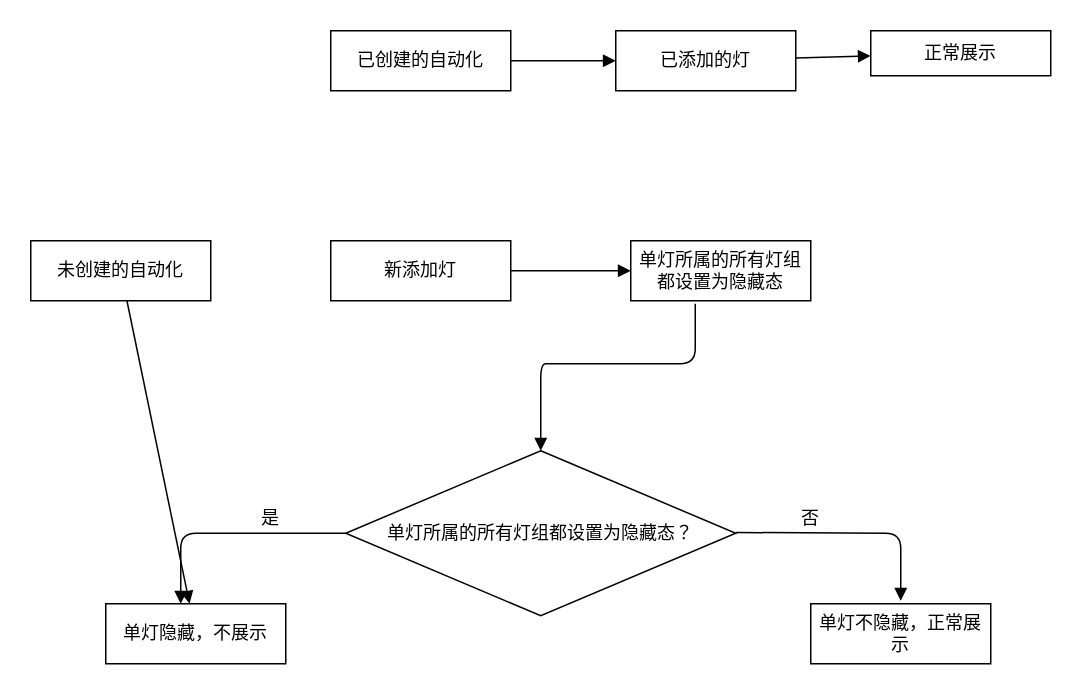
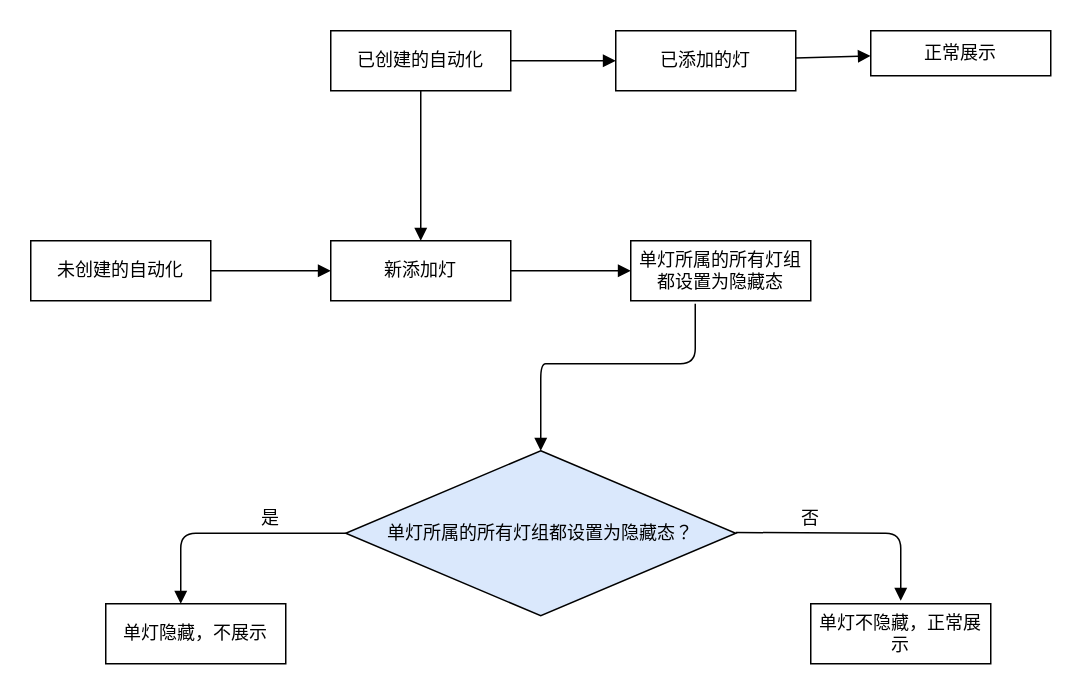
edge "已创建的自动化" -> "新添加灯": added
edge "未创建的自动化" -> "单灯隐藏，不展示": now "未创建的自动化" -> "新添加灯"
node "单灯所属的所有灯组都设置为隐藏态？": fillcolor #ffffff -> #dae8fc
